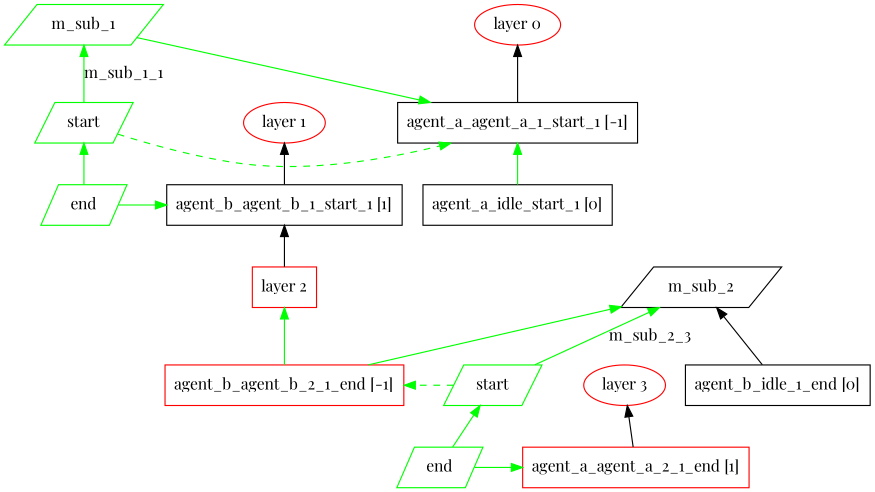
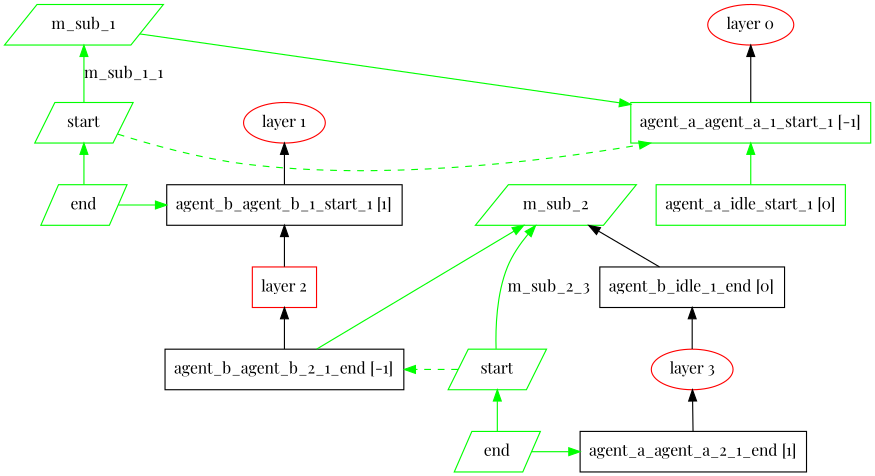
node "agent_a_agent_a_1_start_1 [-1]": color black -> #00ff00
node "agent_a_idle_start_1 [0]": color black -> #00ff00
node "m_sub_2": color black -> #00ff00
edge "layer 3" -> "agent_b_idle_1_end [0]": added
edge "agent_b_agent_b_2_1_end [-1]" -> "layer 2": color #00ff00 -> black
node "agent_b_agent_b_2_1_end [-1]": color #ff0000 -> black
node "agent_a_agent_a_2_1_end [1]": color #ff0000 -> black
